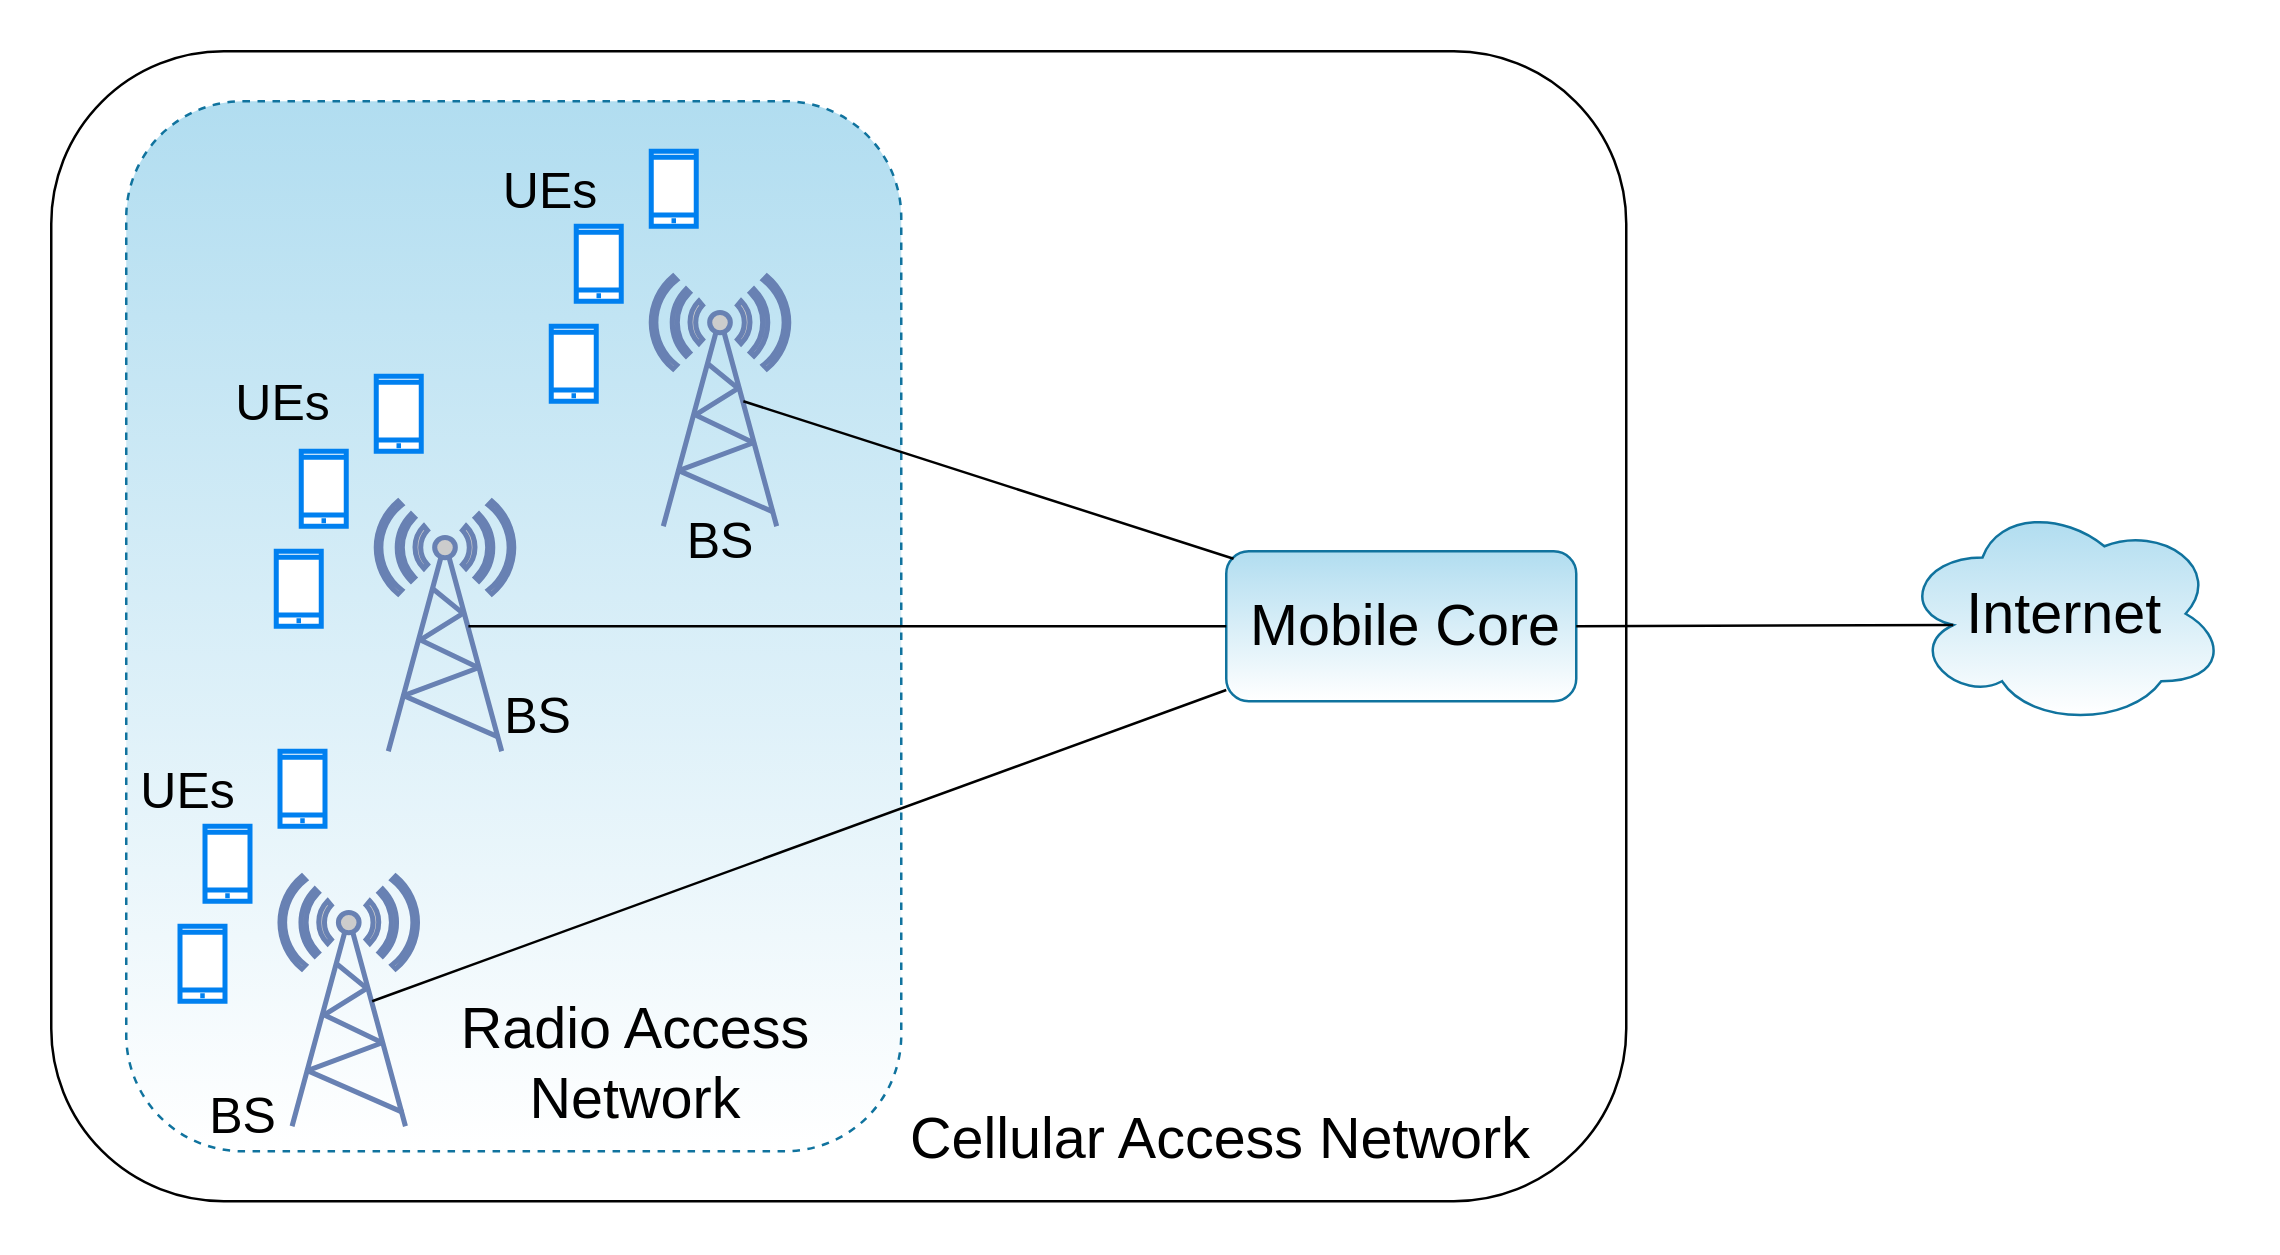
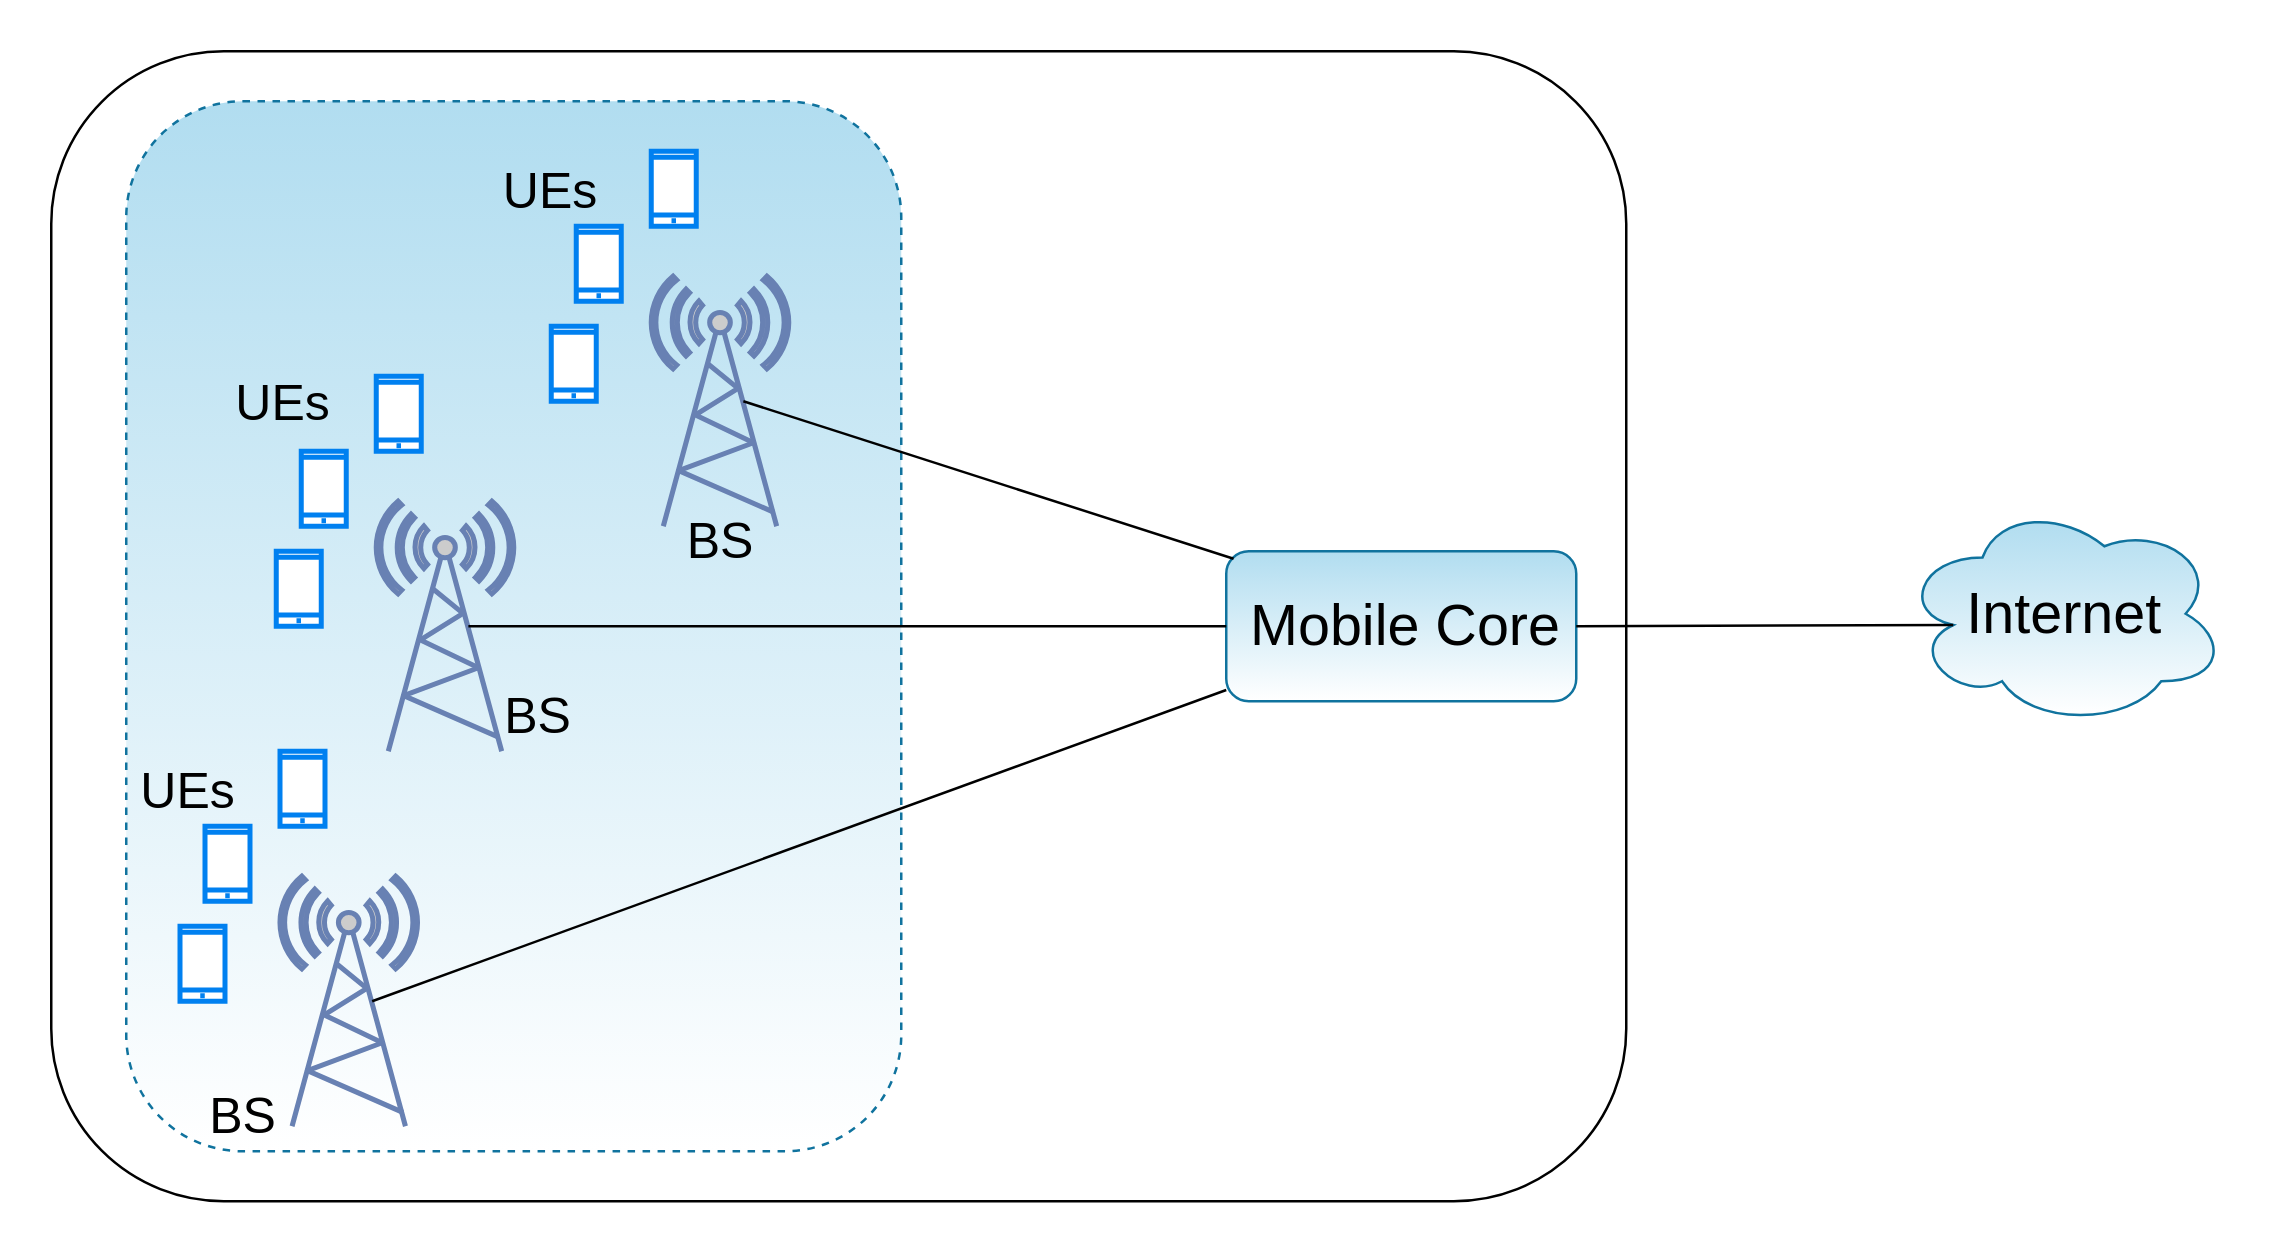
node "Radio Access Network": removed
node "Cellular Access Network": removed
